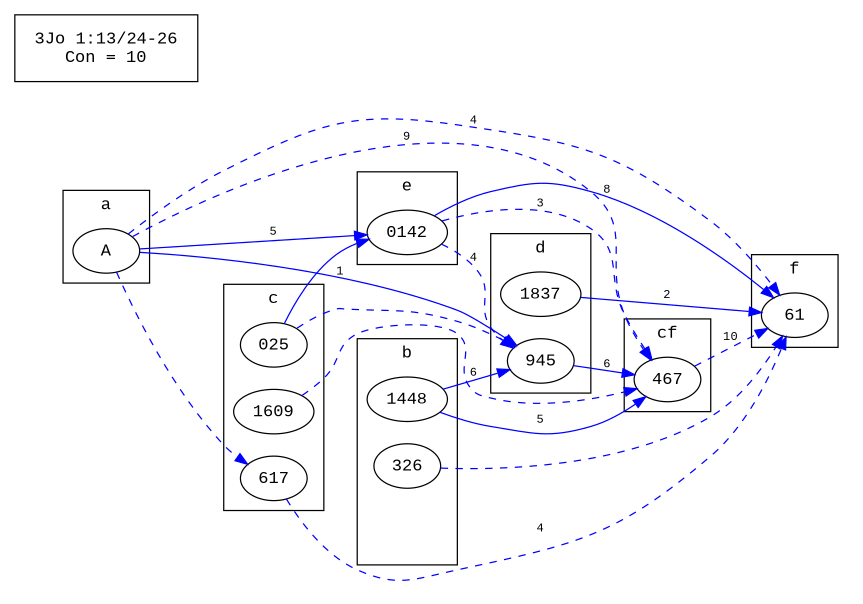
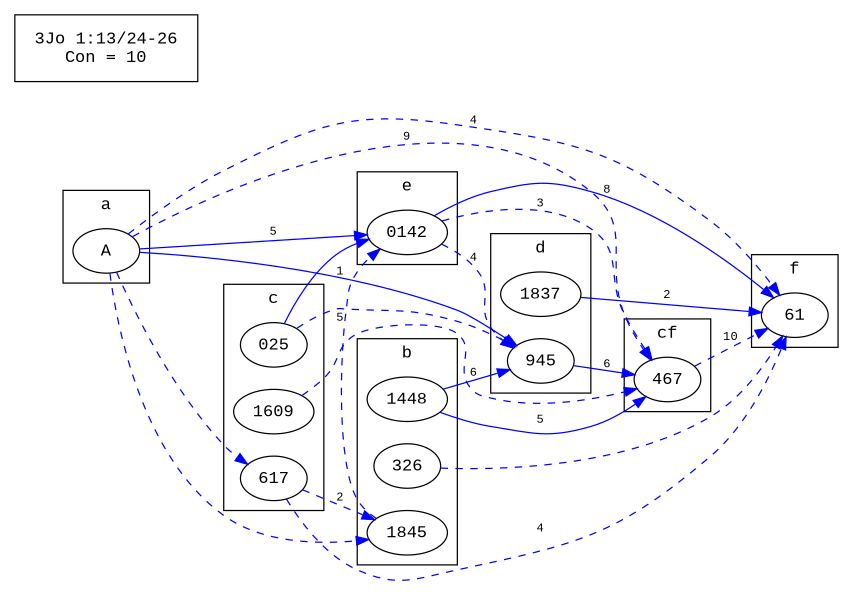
node "1845": added
